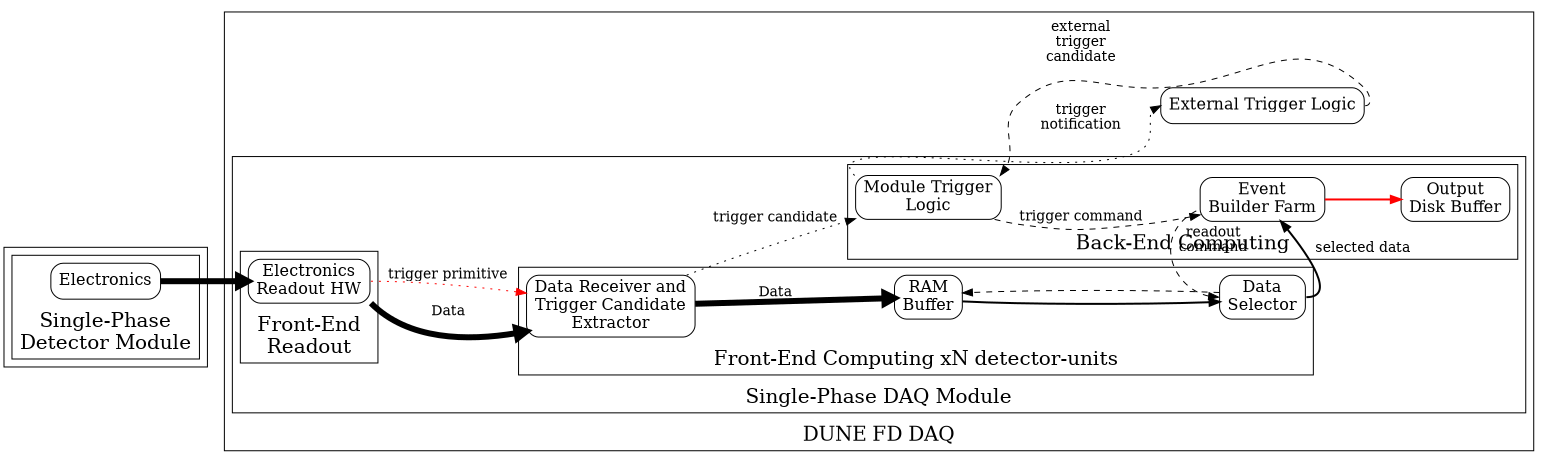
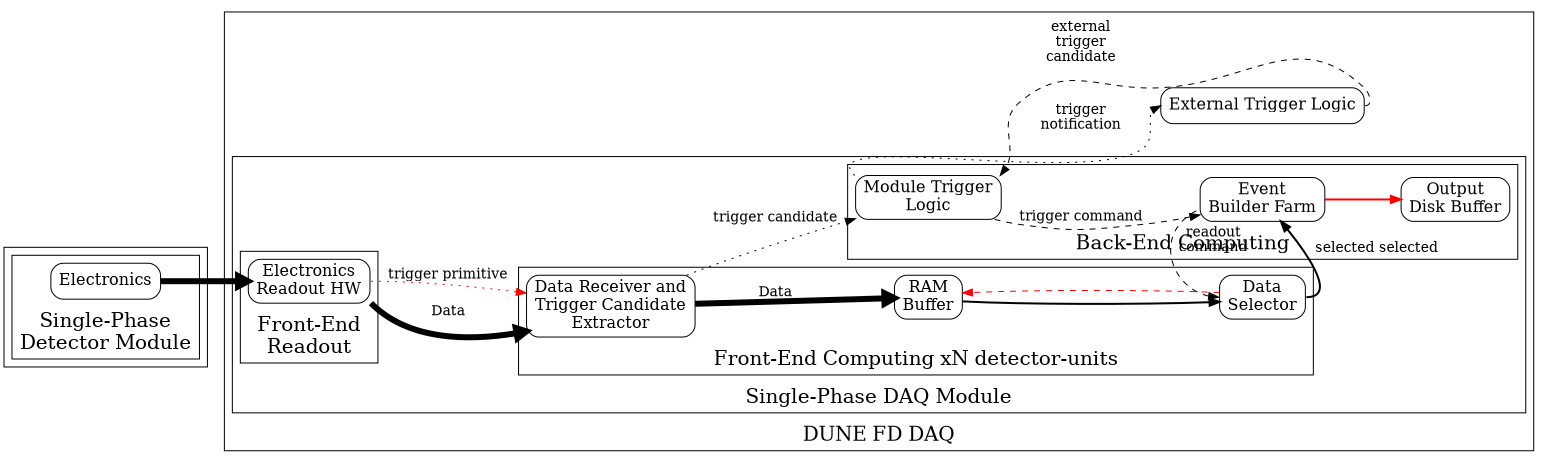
edge "Data Selector" -> "Event Builder Farm": label "selected data" -> "selected selected"
edge "Data Selector" -> "RAM Buffer": color black -> red
